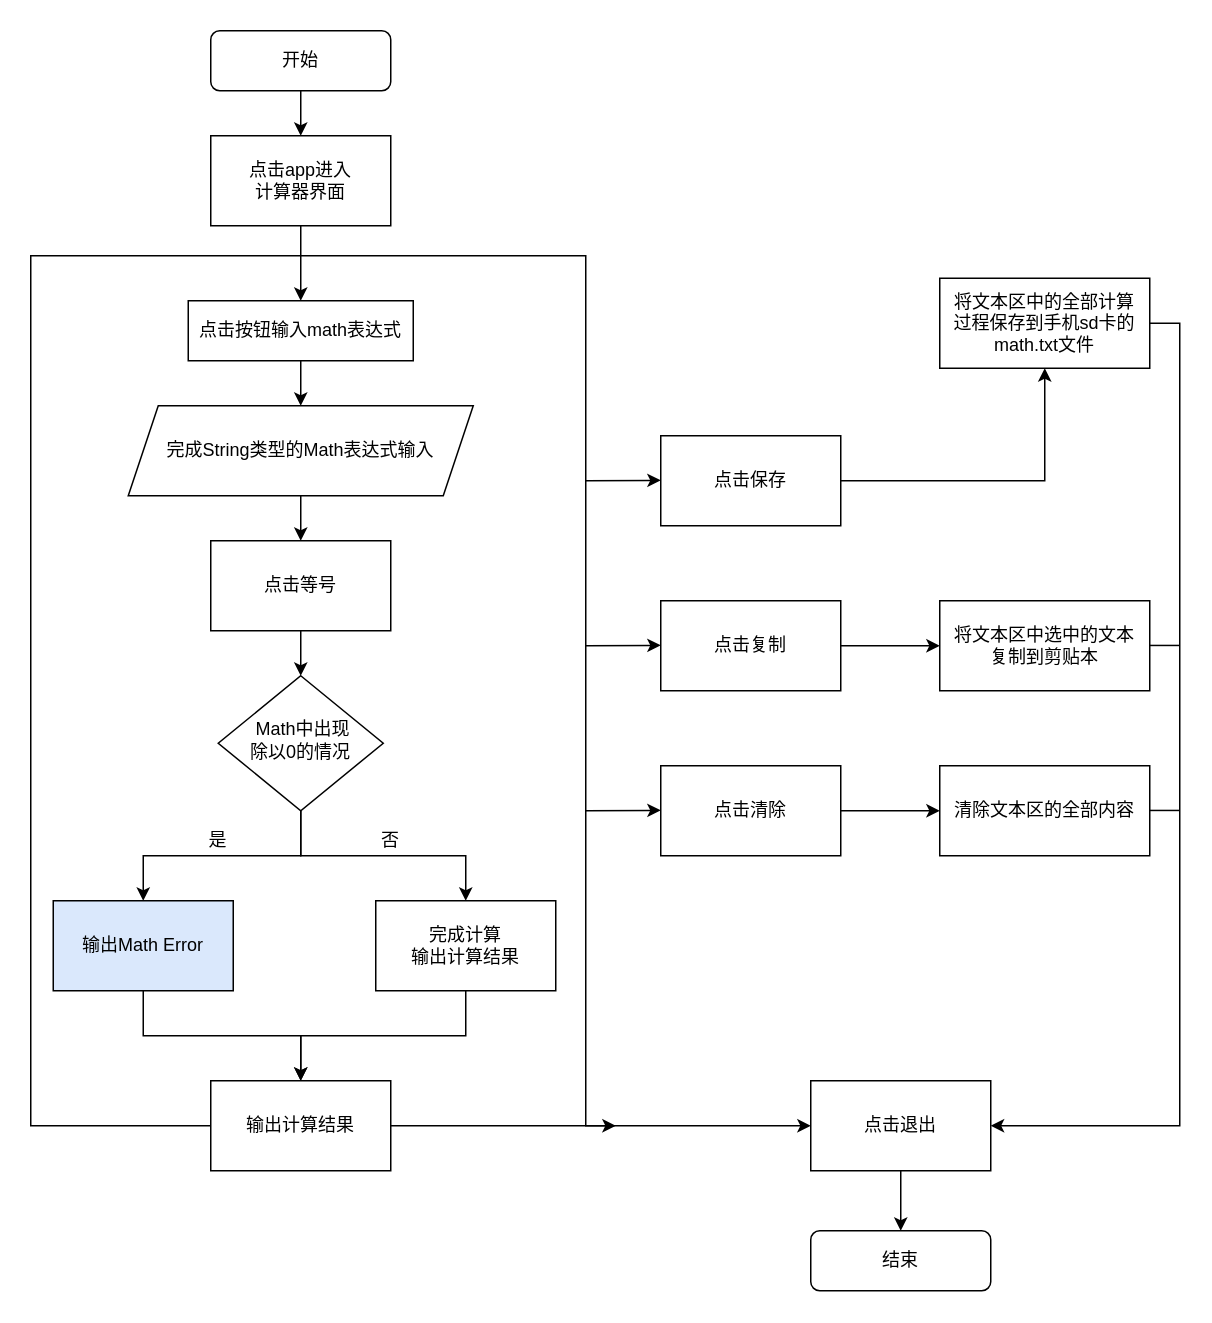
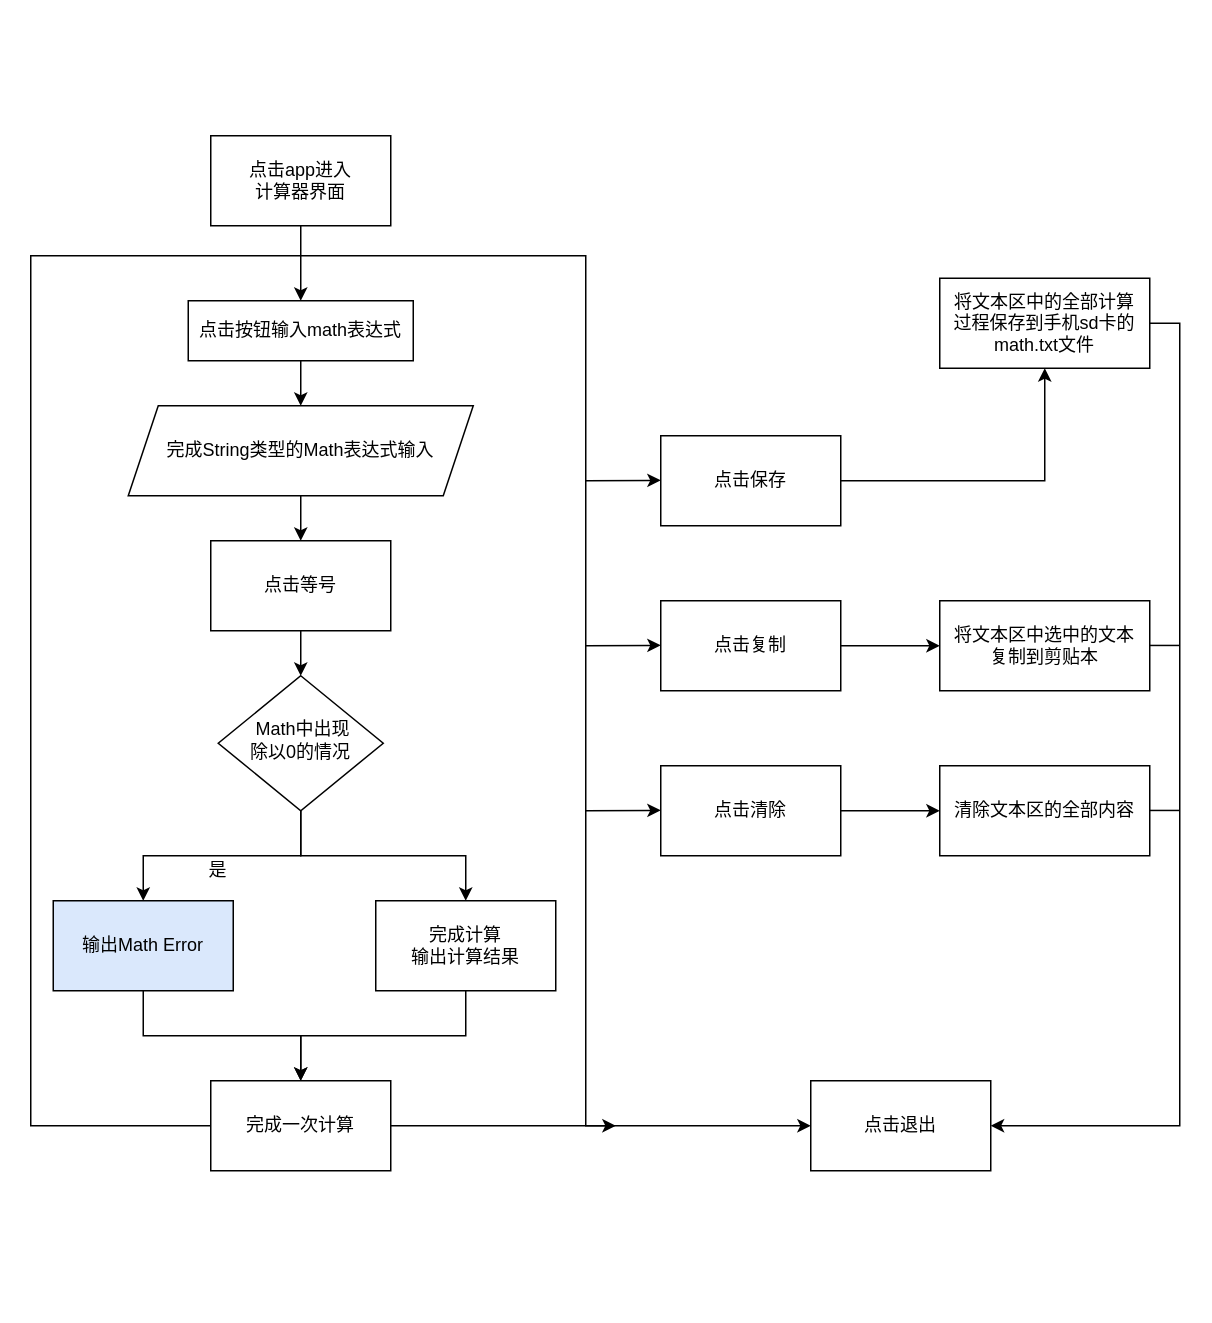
node "开始": removed
edge "开始" -> "点击app进入 计算器界面": removed
node "是": moved (218, 841) -> (218, 871)
node "否": removed
node "输出计算结果": label "输出计算结果" -> "完成一次计算"
edge "点击退出" -> "结束": removed
node "结束": removed
